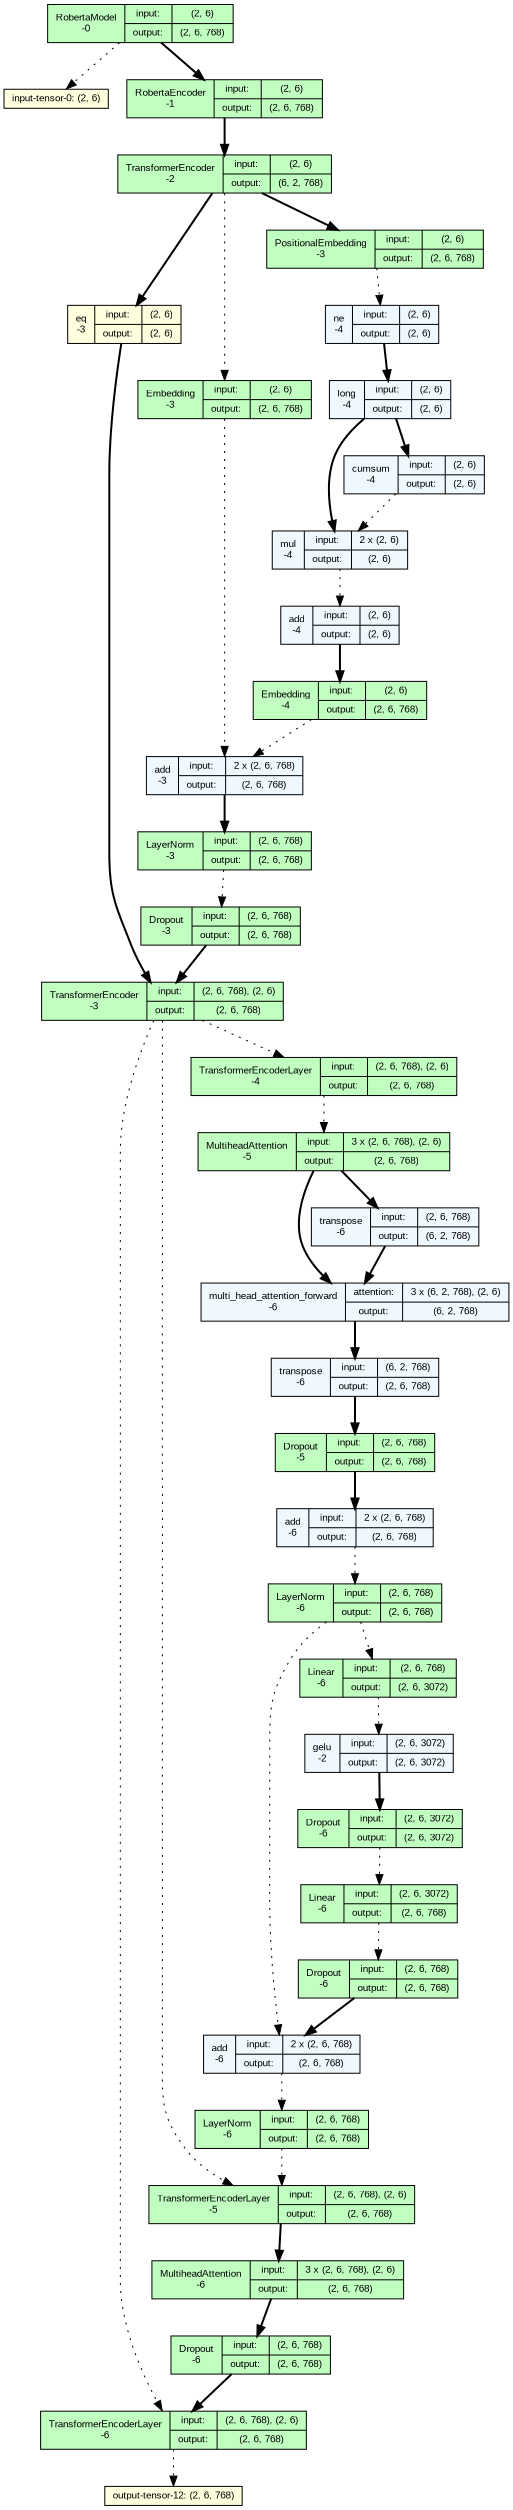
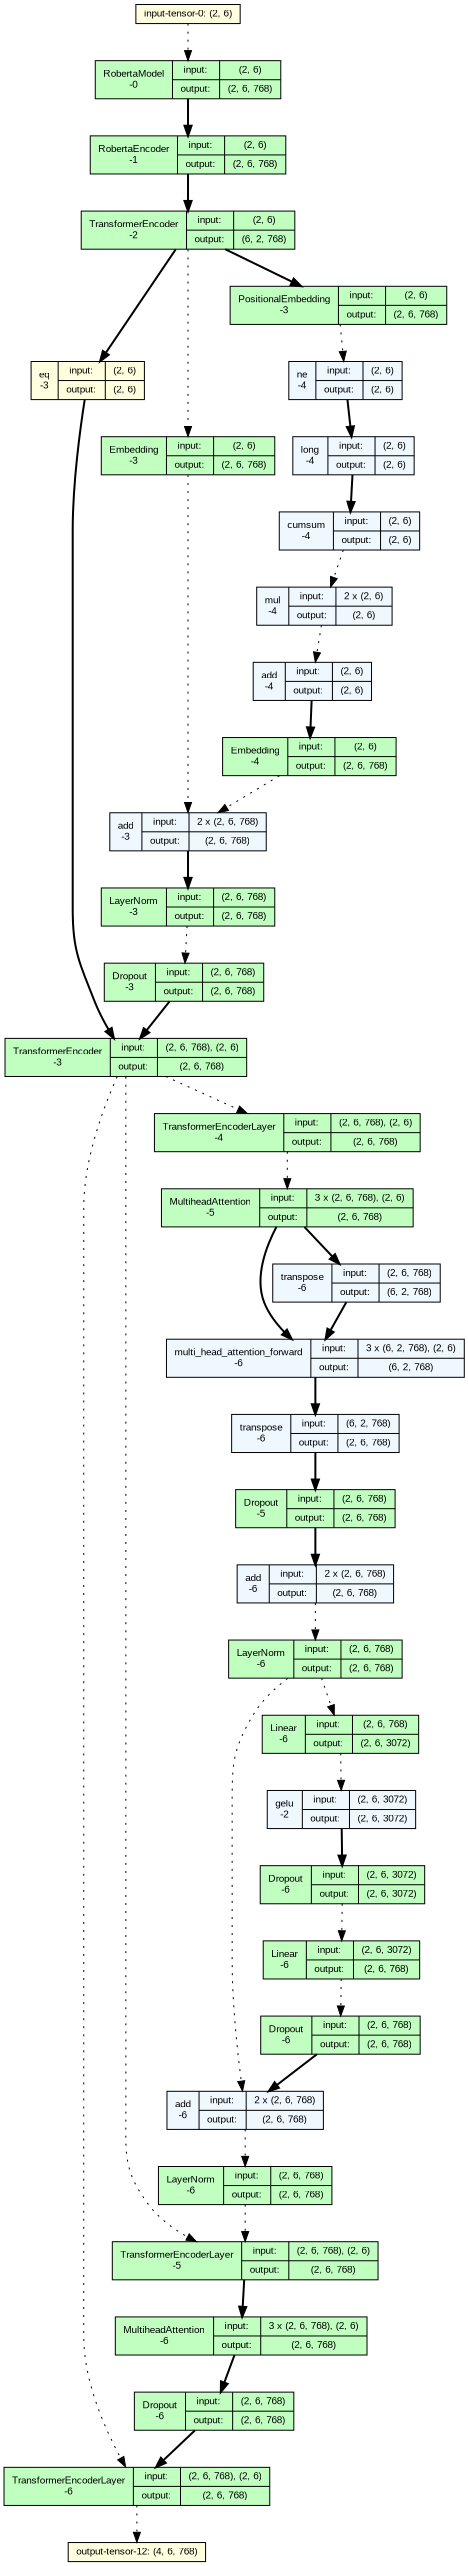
edge "RobertaModel" -> "input-tensor-0: (2, 6)": reversed
edge "long" -> "mul": removed
node "multi_head_attention_forward": text "attention:" -> "input:"
node "output-tensor-12: (2, 6, 768)": label "output-tensor-12: (2, 6, 768)" -> "output-tensor-12: (4, 6, 768)"
